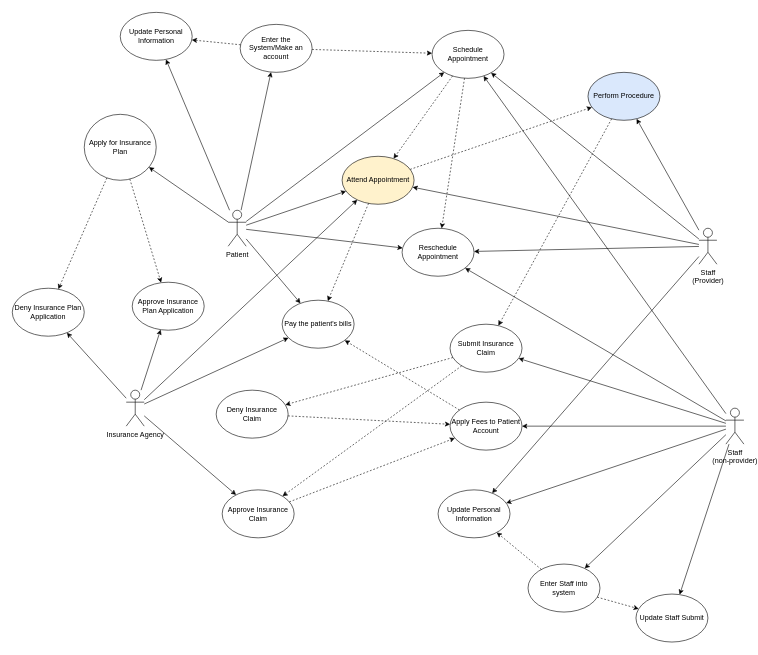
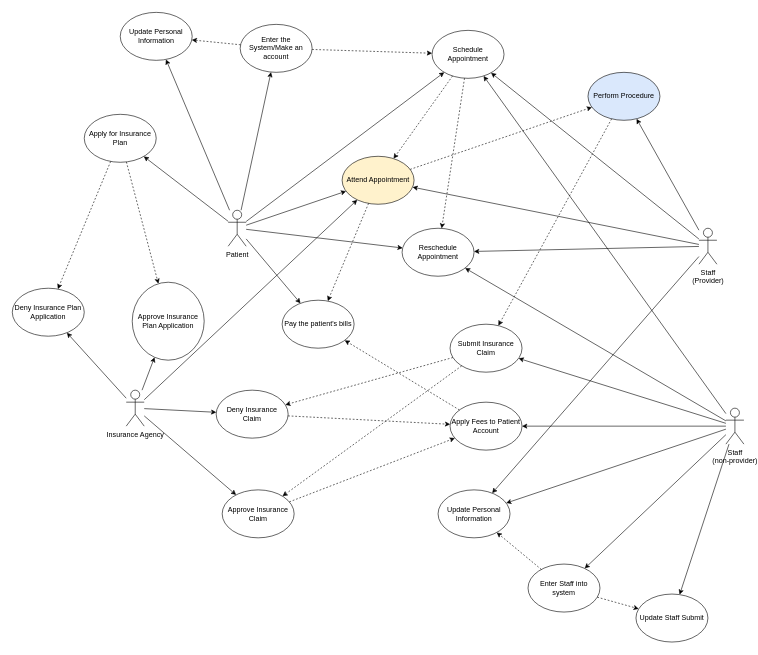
node "Apply for Insurance Plan": size 72x66 -> 72x48
node "Approve Insurance Plan Application": size 72x48 -> 72x78
edge "Insurance Agency" -> "Pay the patient's bills": now "Insurance Agency" -> "Deny Insurance Claim"
